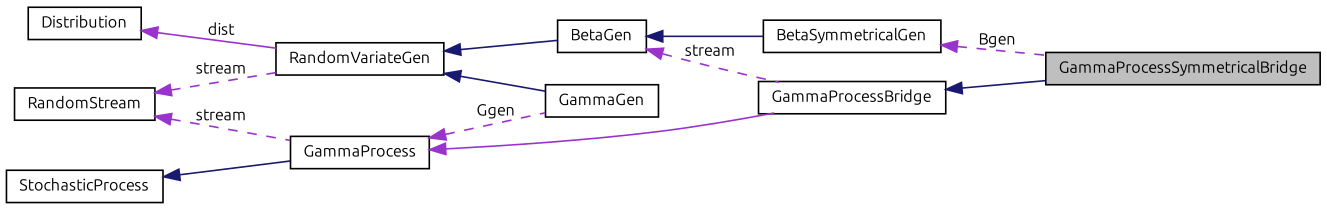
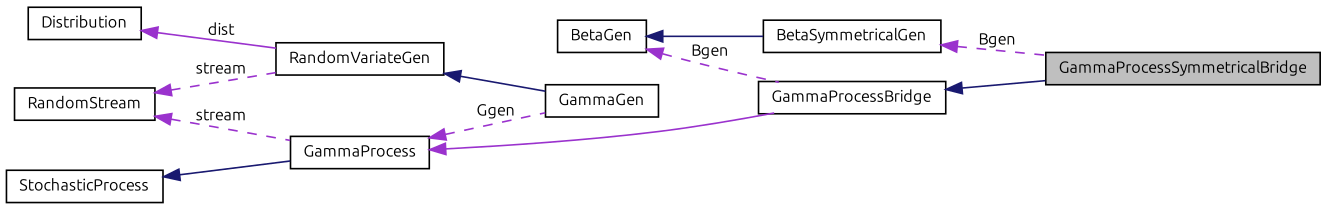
edge "BetaGen" -> "RandomVariateGen": removed
edge "GammaProcessBridge" -> "BetaGen": label " stream" -> " Bgen"
